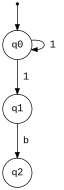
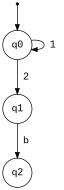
edge "q0" -> "q1": label " 1 " -> " 2 "
